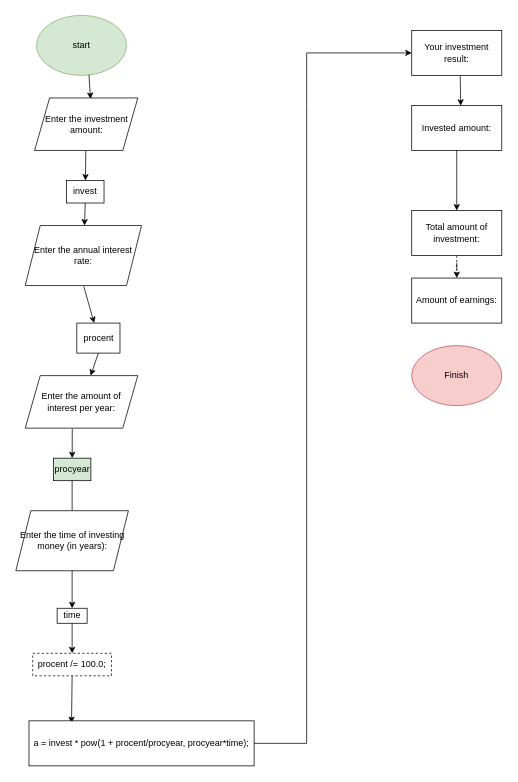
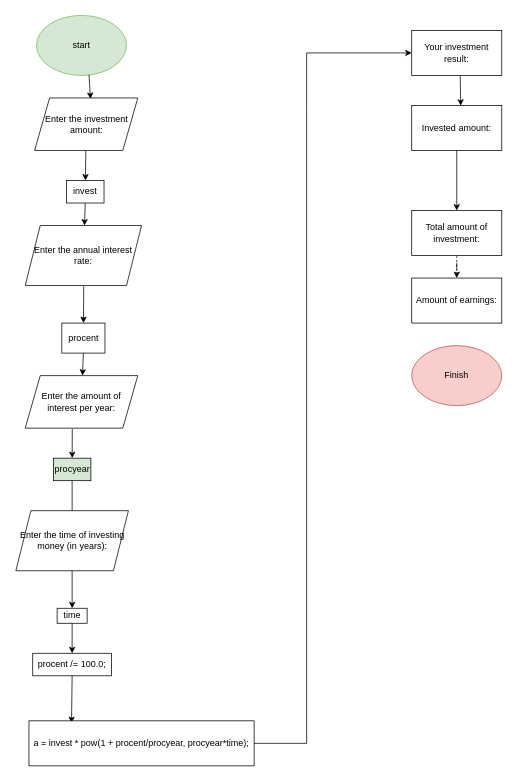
node "procent": moved (98, 338) -> (83, 338)
node "procent /= 100.0;": style dashed -> solid
